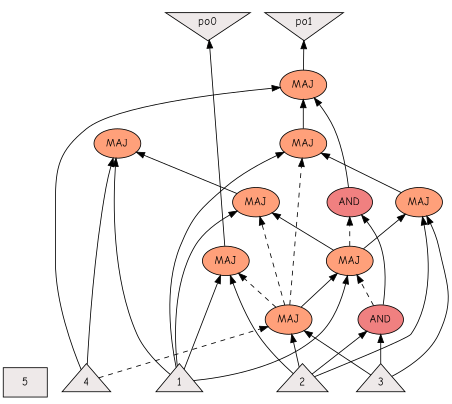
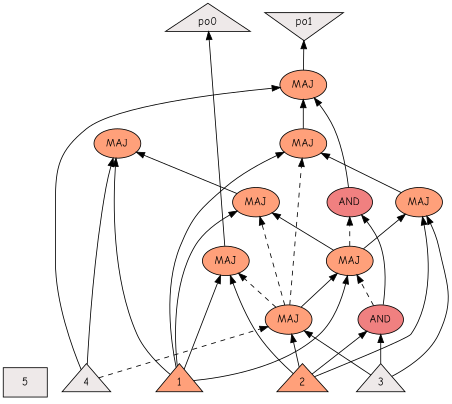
node "po0": shape invtriangle -> triangle
node "1": fillcolor snow2 -> lightsalmon
node "2": fillcolor snow2 -> lightsalmon
